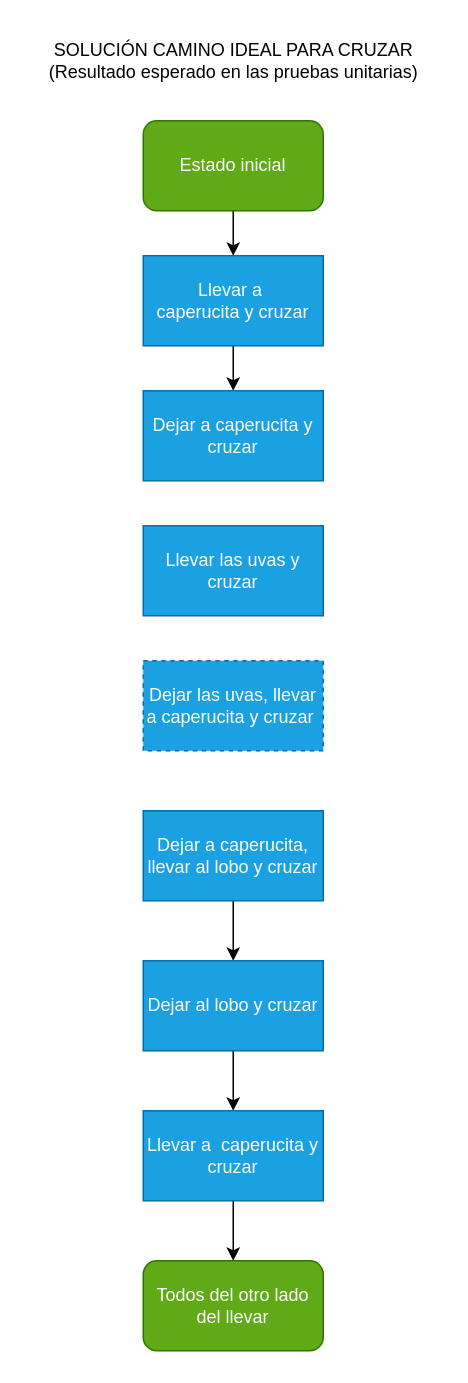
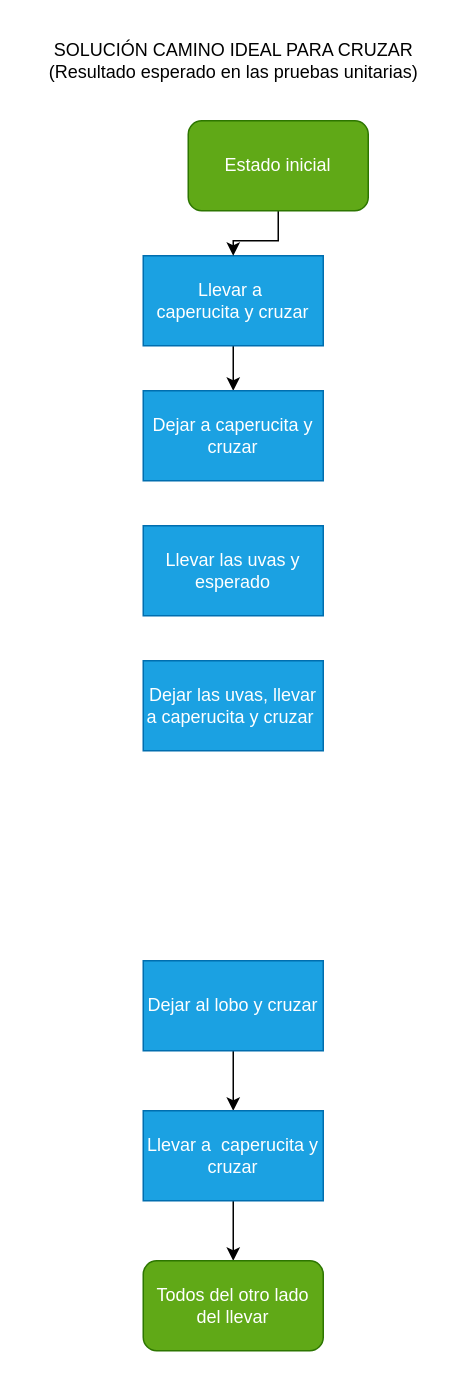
node "Estado inicial": moved (233, 166) -> (278, 166)
node "Llevar las uvas y cruzar": label "Llevar las uvas y cruzar" -> "Llevar las uvas y esperado"
node "Dejar las uvas, llevar a caperucita y cruzar": style dashed -> solid
node "Dejar a caperucita, llevar al lobo y cruzar": removed
edge "Dejar a caperucita, llevar al lobo y cruzar" -> "Dejar al lobo y cruzar": removed
